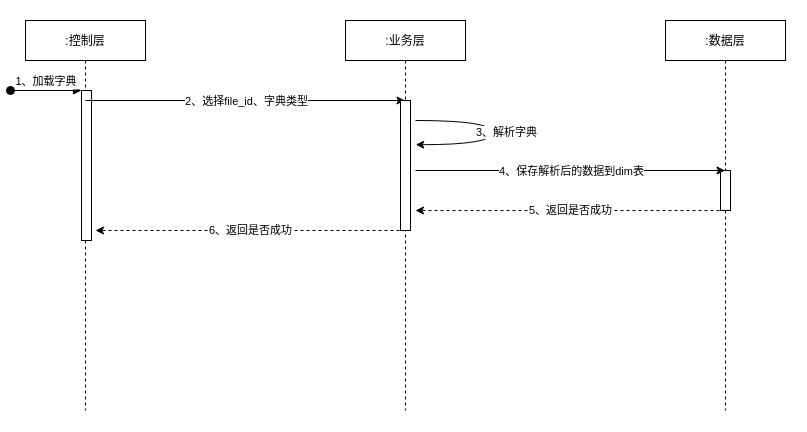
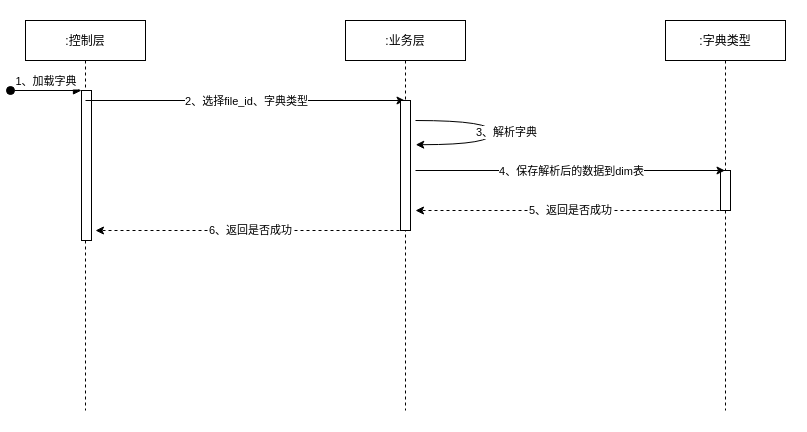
node ":数据层": label ":数据层" -> ":字典类型"
